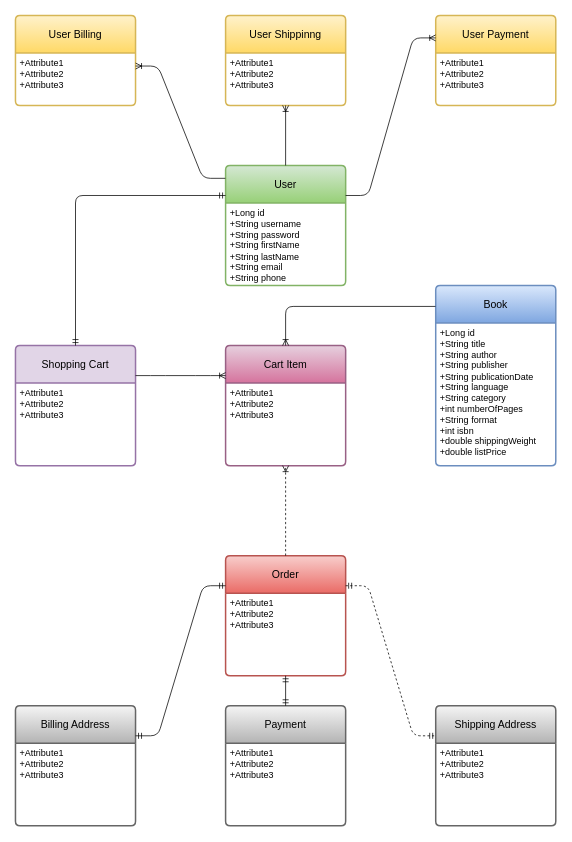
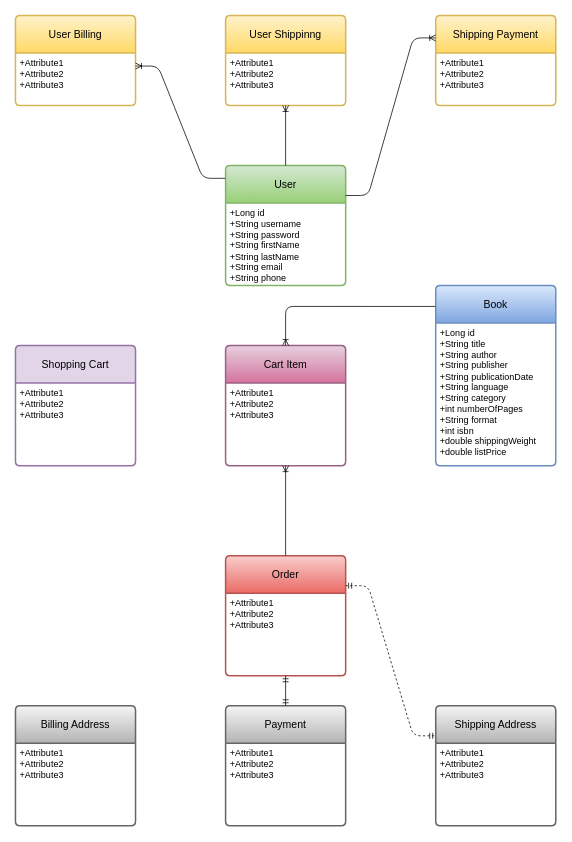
node "User Payment": label "User Payment" -> "Shipping Payment"
edge "User" -- "Shopping Cart": removed
edge "Shopping Cart" -> "Cart Item": removed
edge "Order" -> "Cart Item": style dashed -> solid
edge "Order" -- "Billing Address": removed
